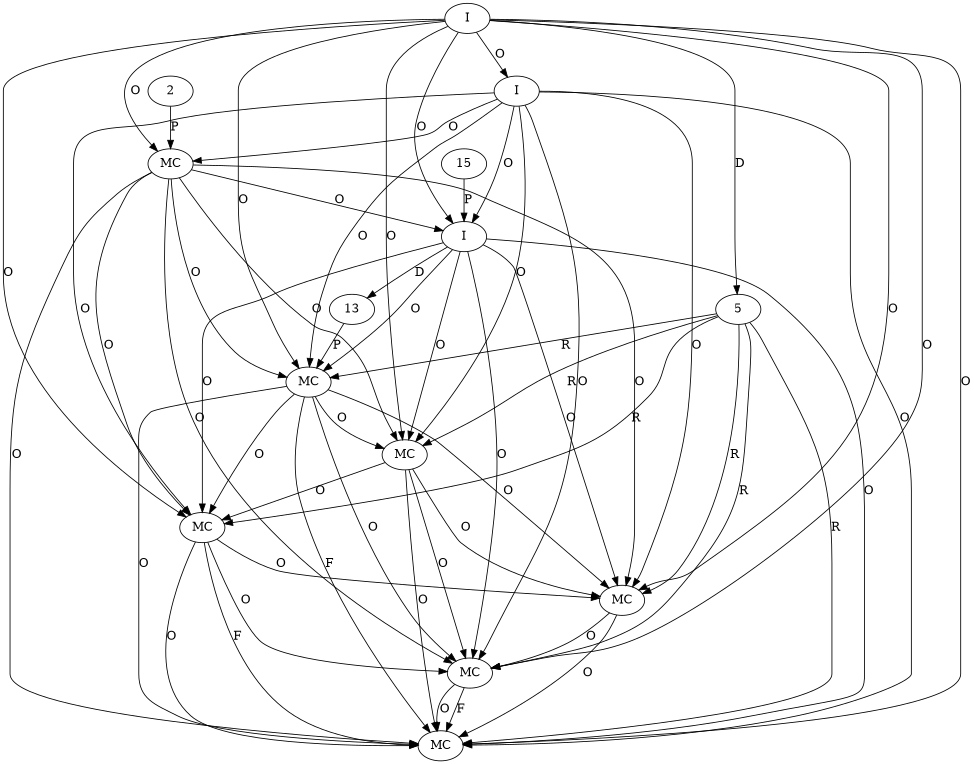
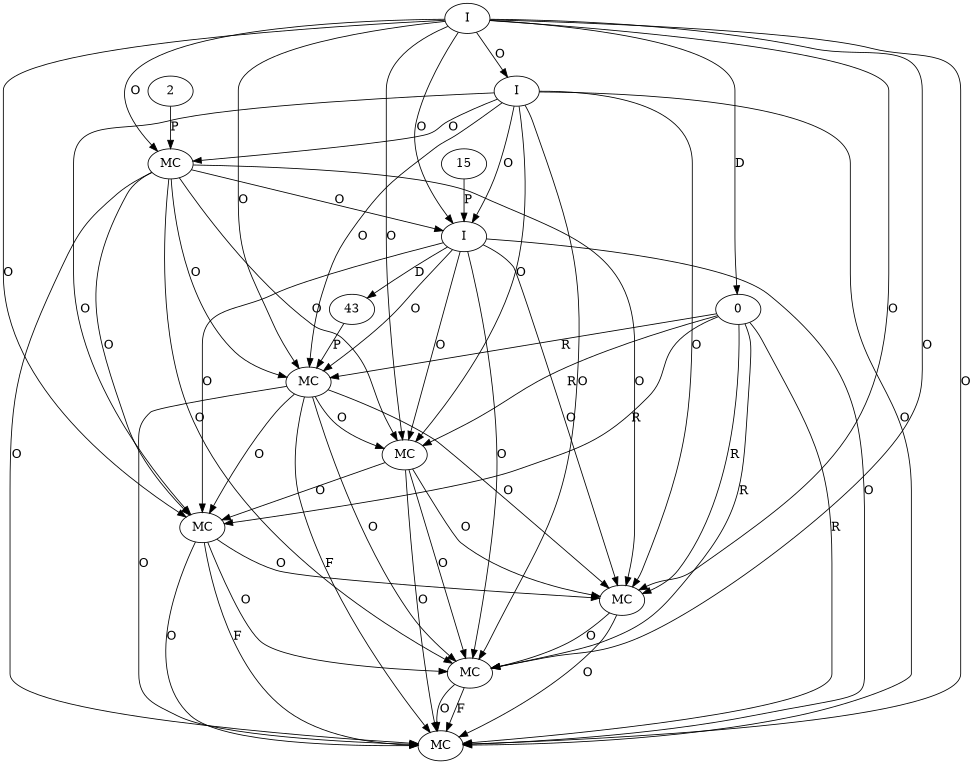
node "13": label "13" -> "43"
node "5": label "5" -> "0"
